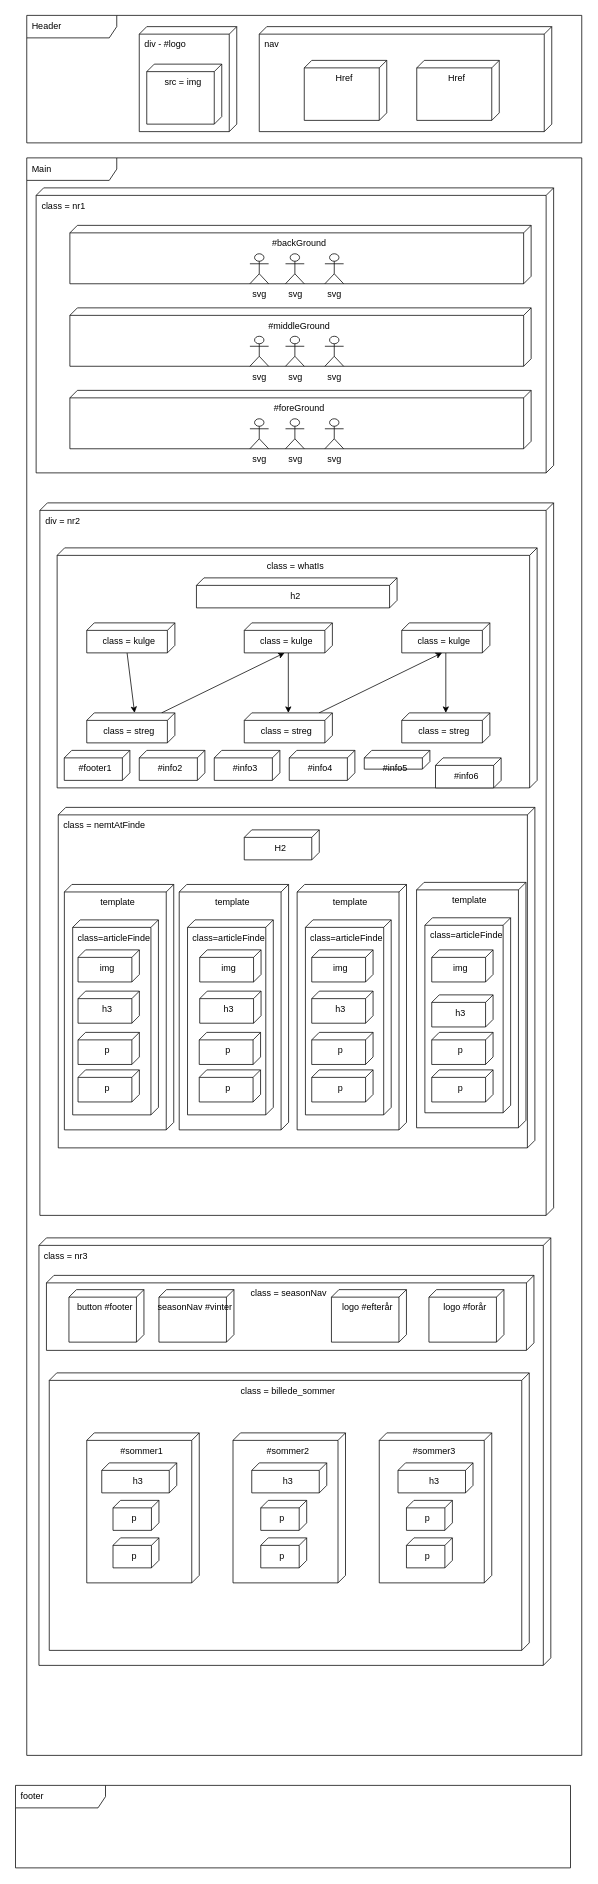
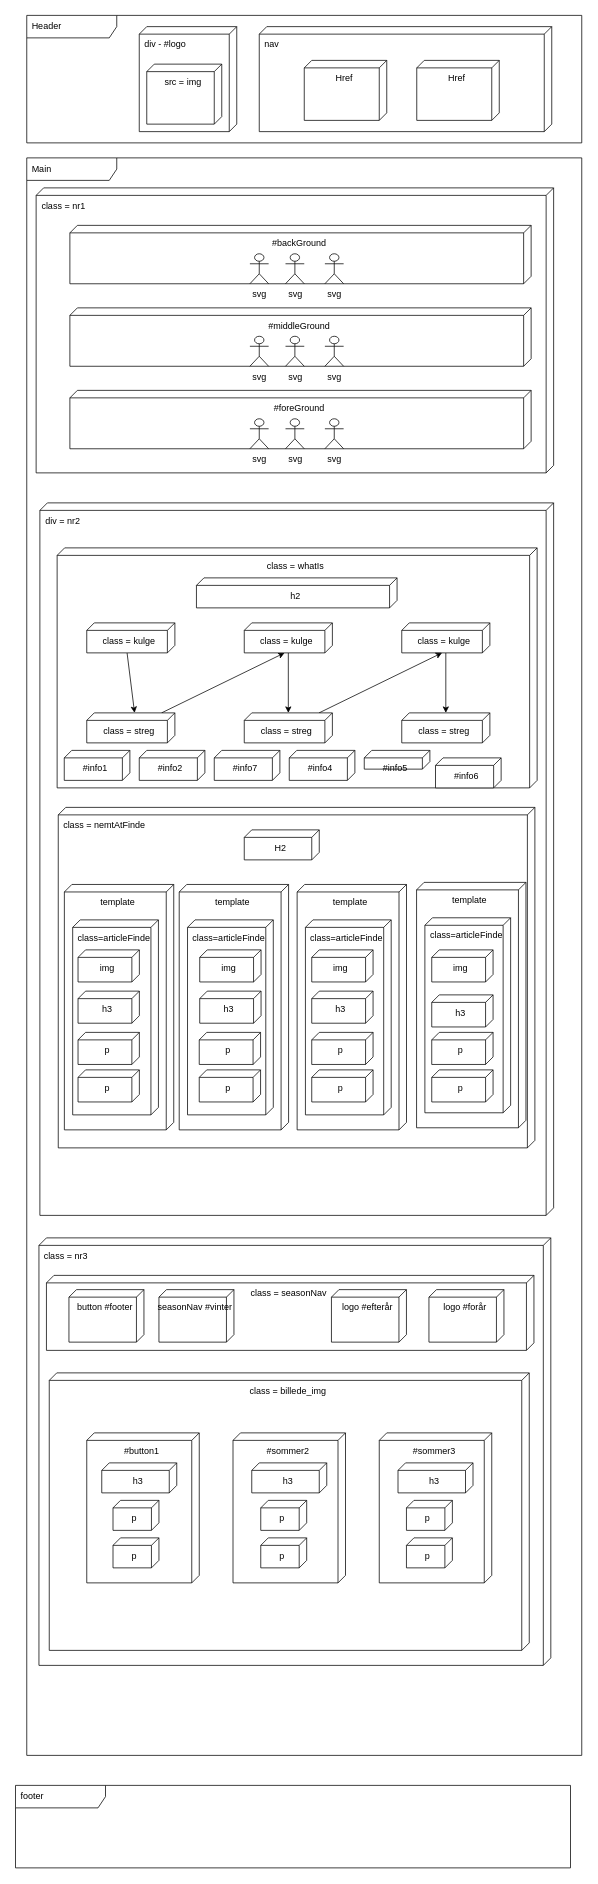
node "#footer1": label "#footer1" -> "#info1"
node "#info3": label "#info3" -> "#info7"
node "class = billede_sommer": label "class = billede_sommer" -> "class = billede_img"
node "#sommer1": label "#sommer1" -> "#button1"
